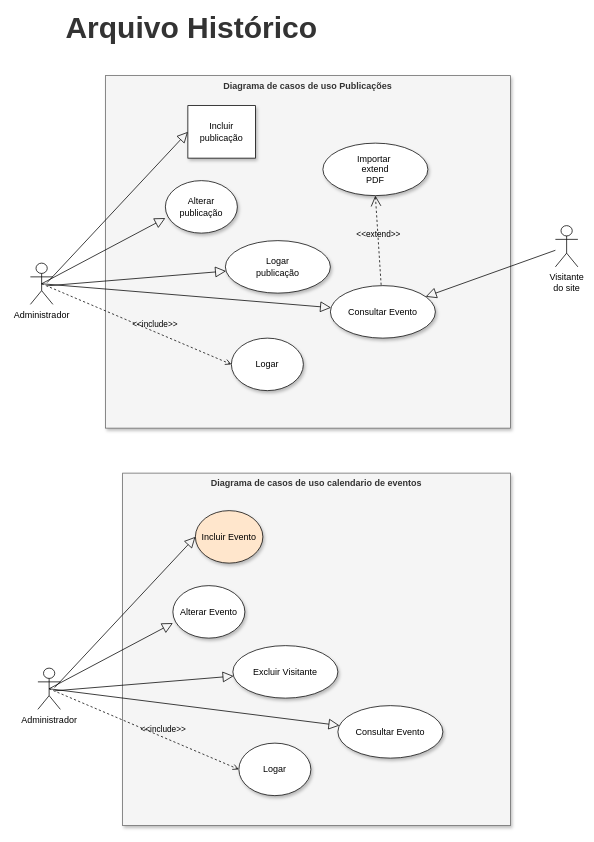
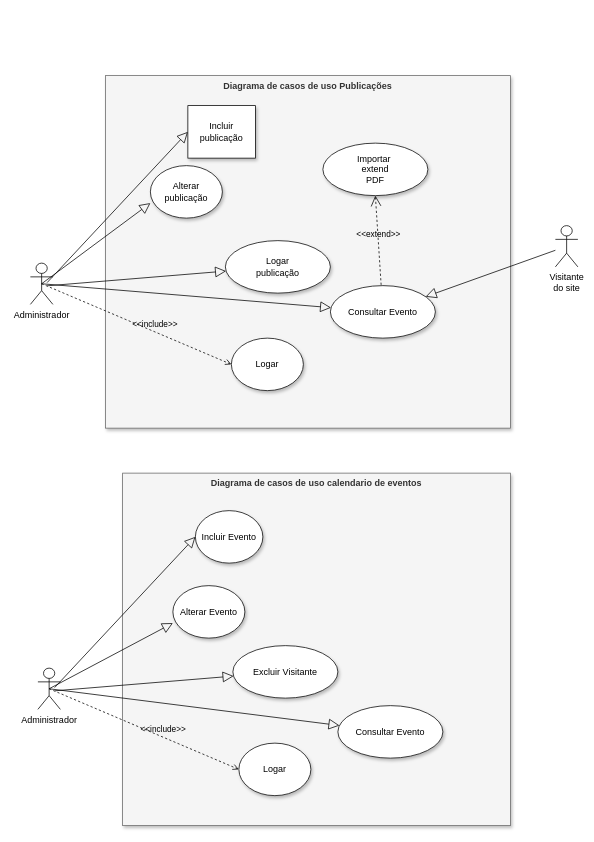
node "Arquivo Histórico": removed
node "Alterar publicação": moved (201, 207) -> (186, 192)
node "Incluir Evento": fillcolor #ffe6cc -> #ffffff
